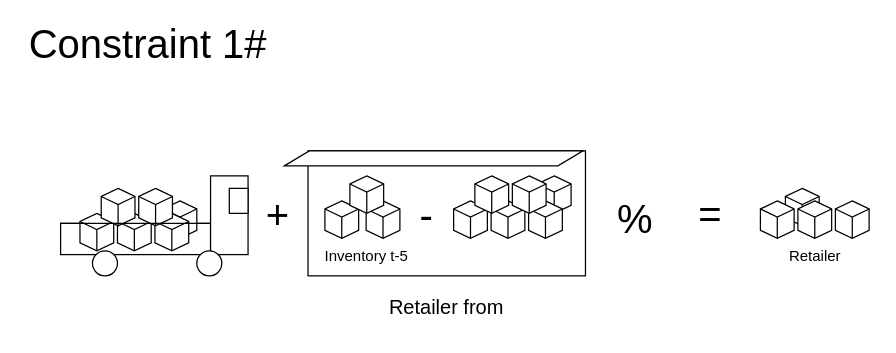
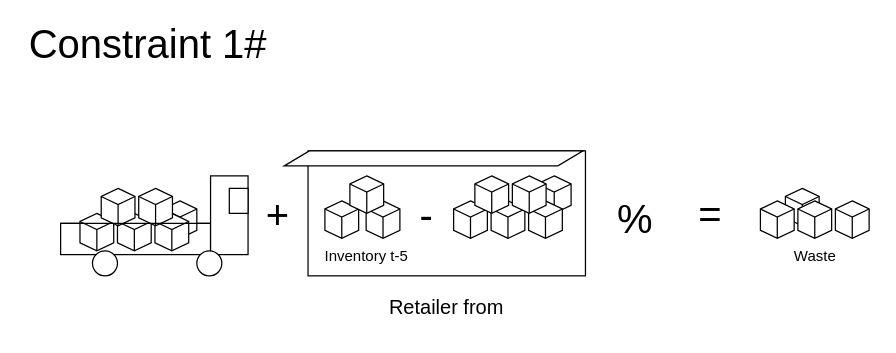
node "Retailer": label "Retailer" -> "Waste"
